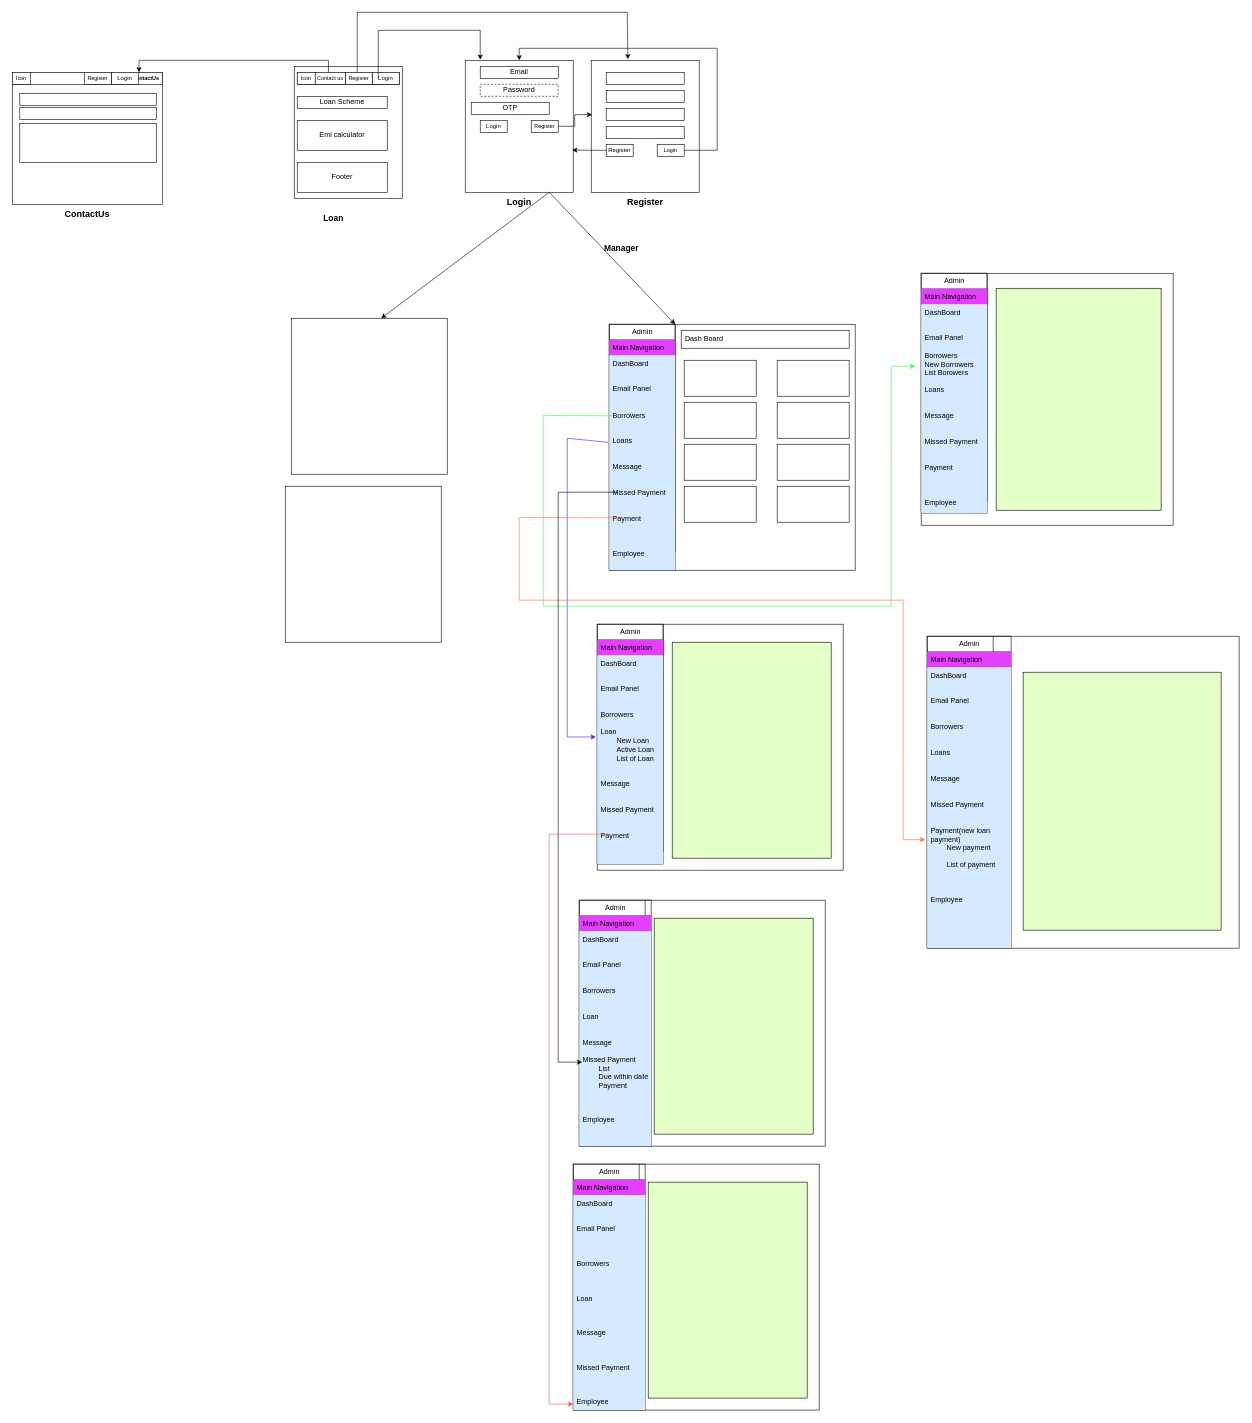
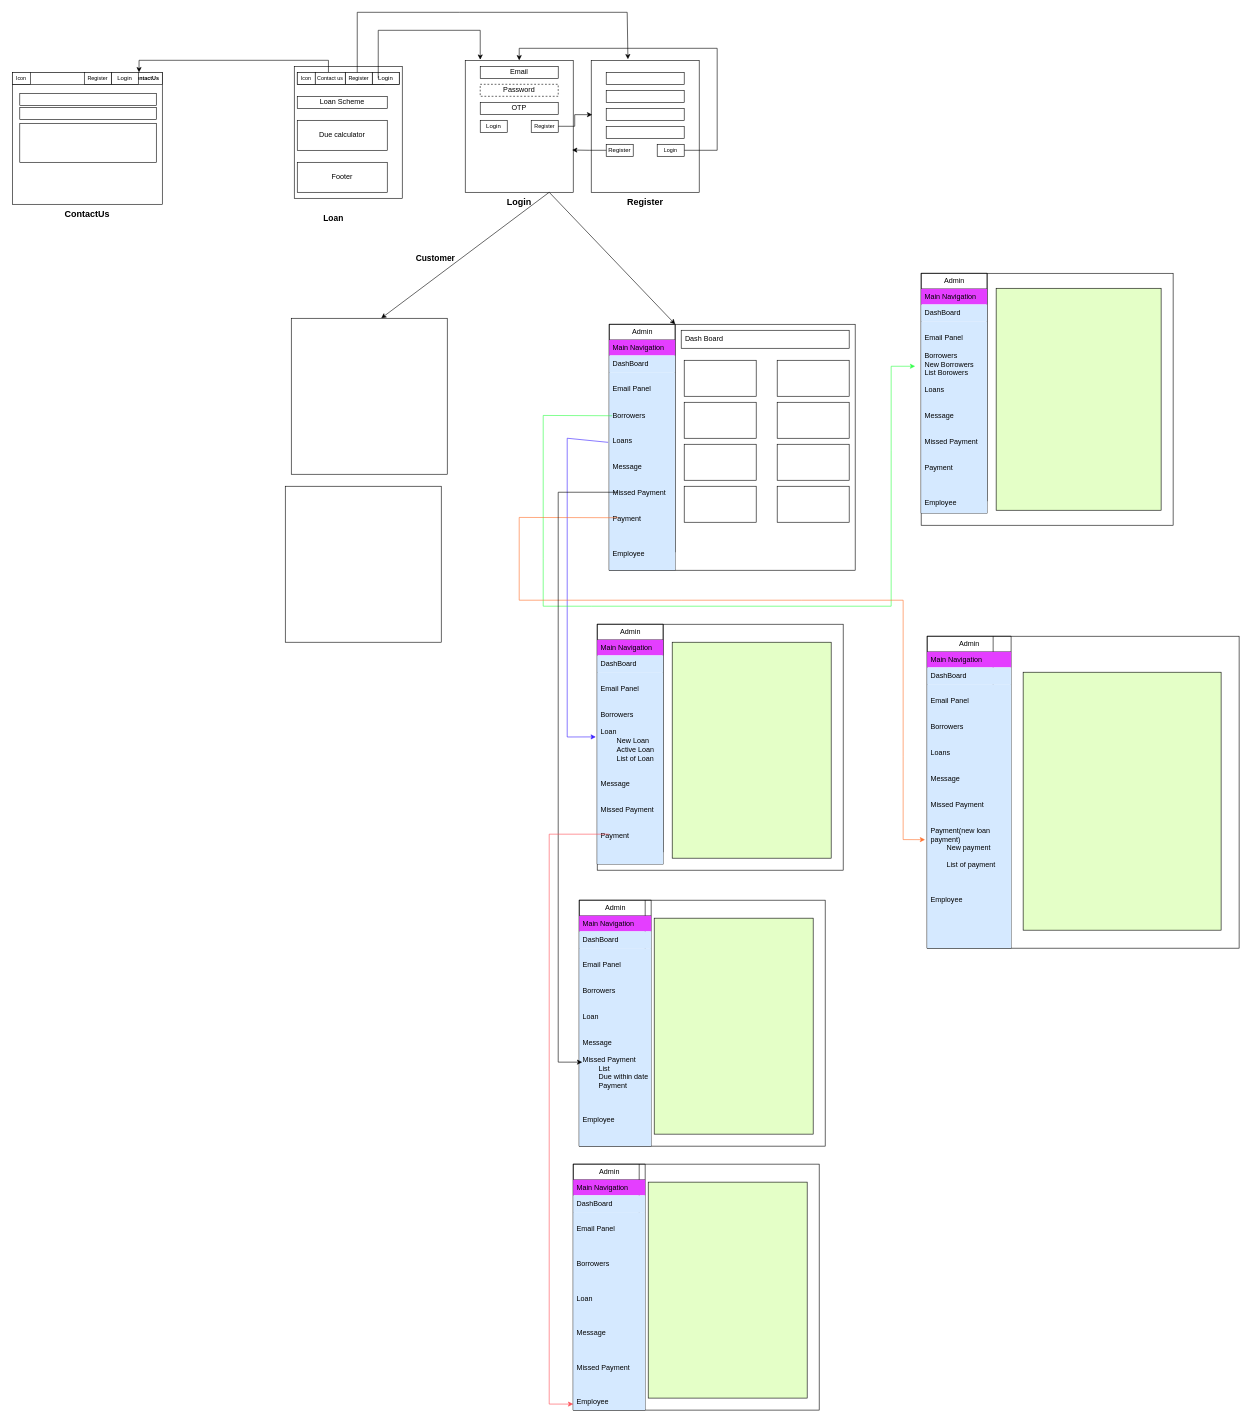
node "OTP": moved (510, 108) -> (519, 108)
node "Emi calculator": label "Emi calculator" -> "Due calculator"
node "Manager": removed
node "Customer": added
